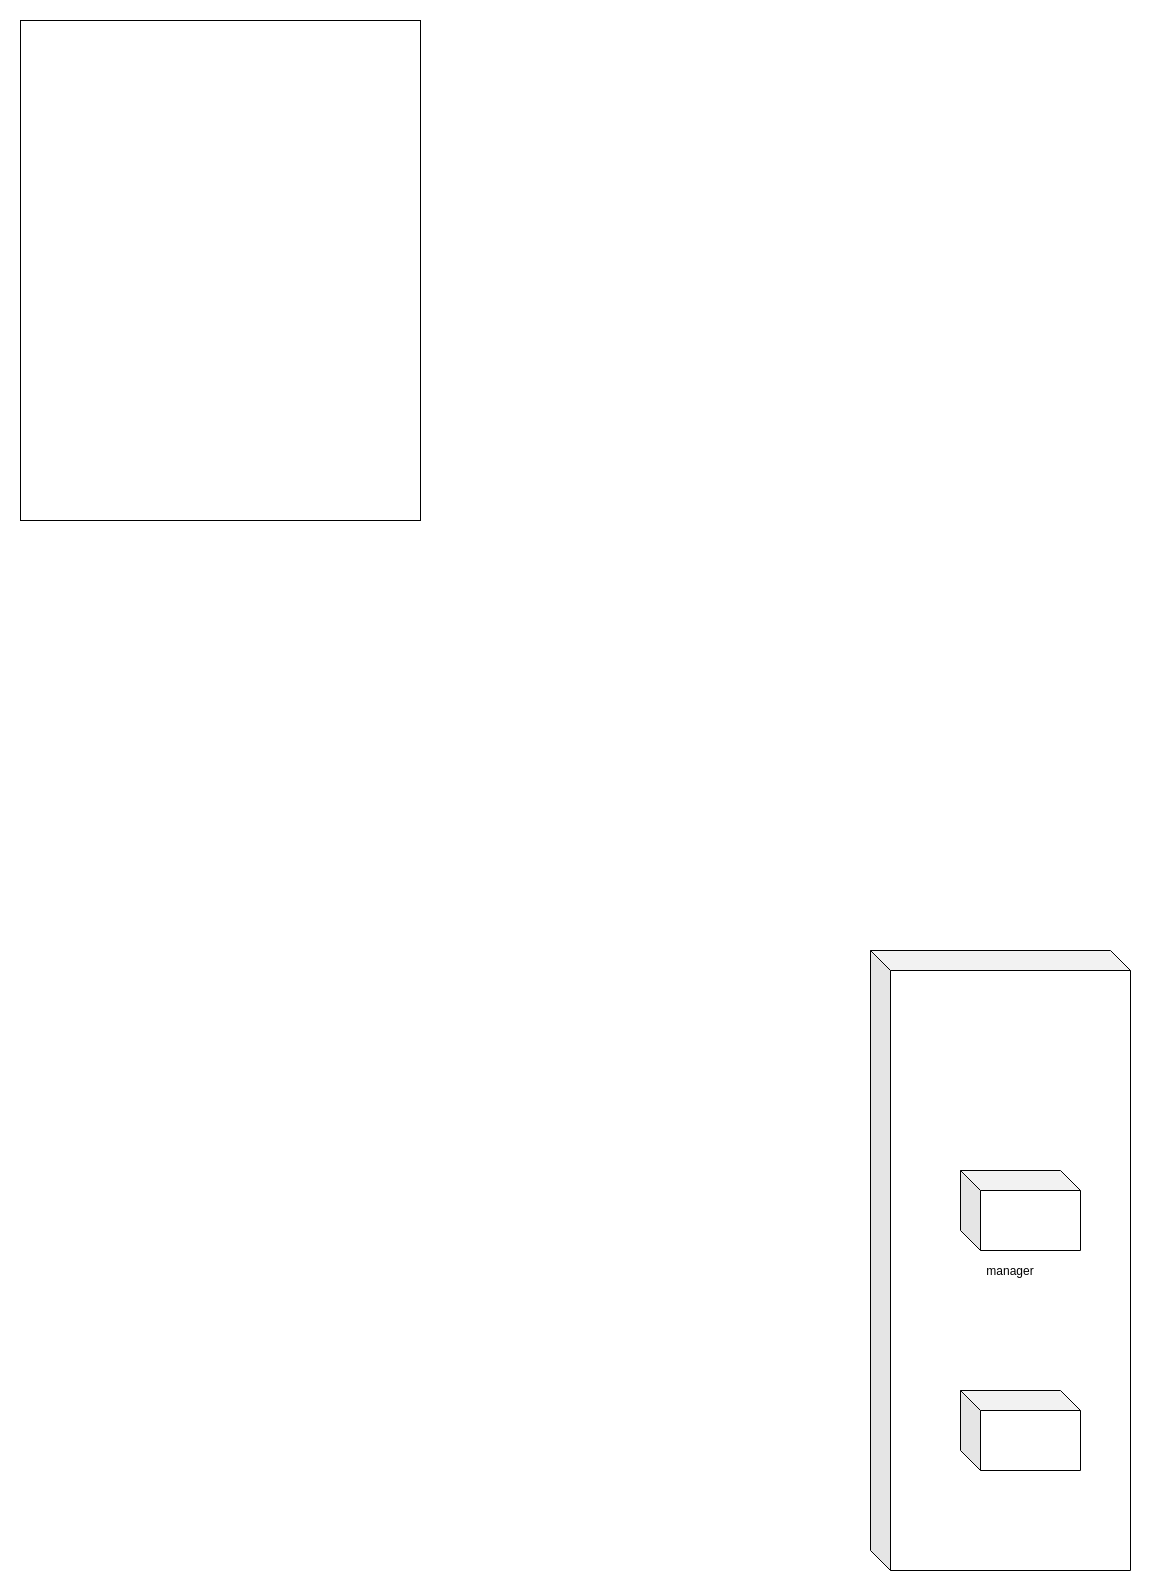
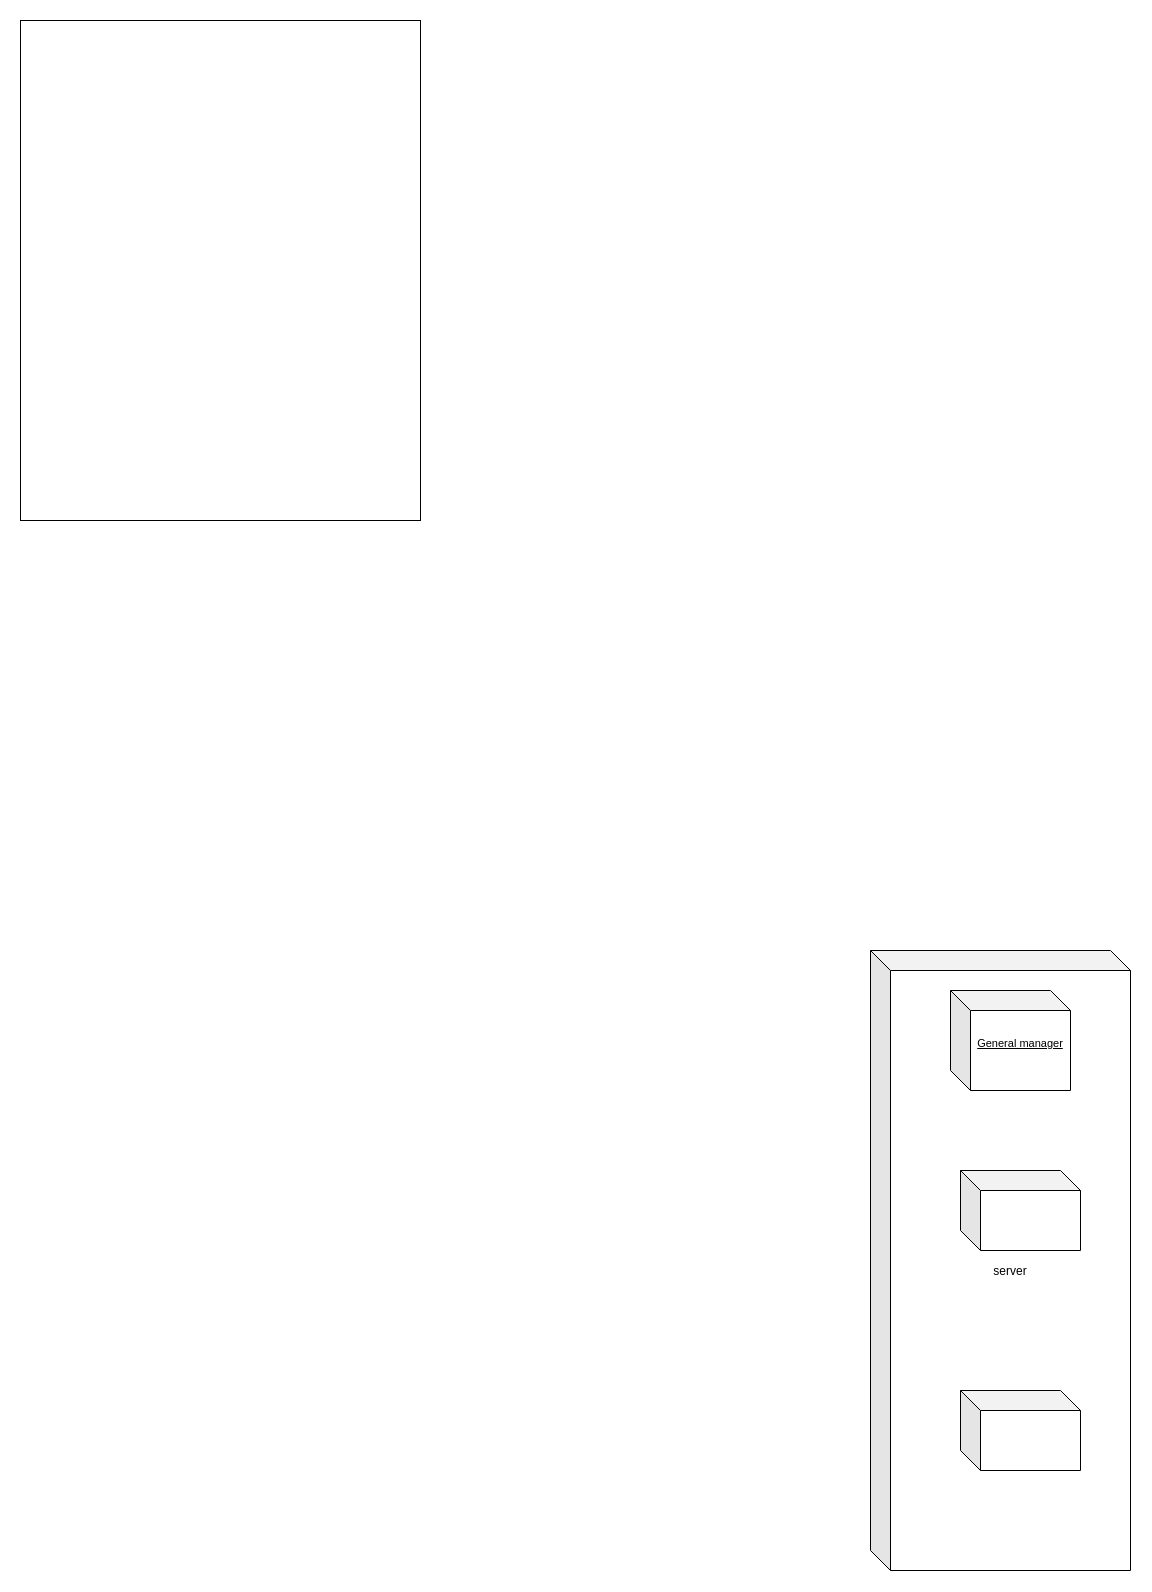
node "General manager": added
node "manager": label "manager" -> "server"
